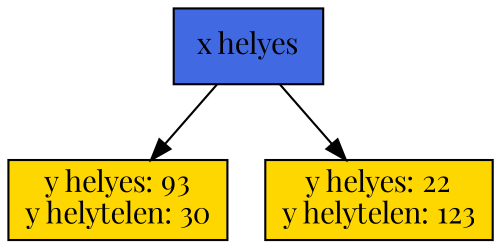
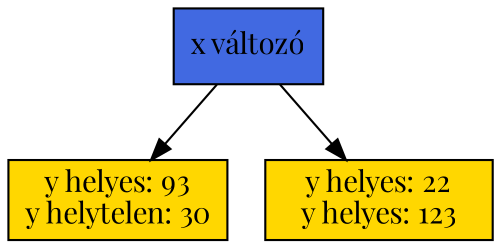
node "x helyes": label "x helyes" -> "x változó"
node "y helyes: 22 y helytelen: 123": label "y helyes: 22 y helytelen: 123" -> "y helyes: 22 y helyes: 123"
